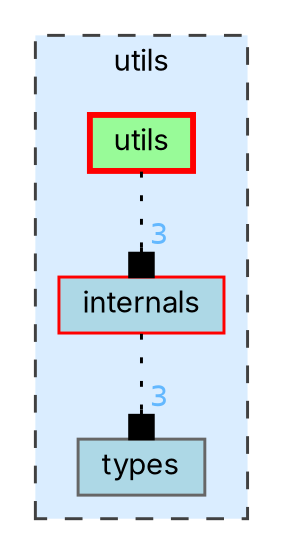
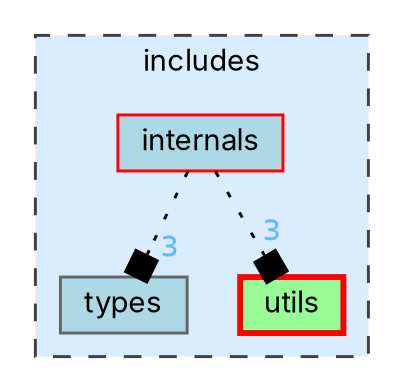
cluster "utils": label "utils" -> "includes"
edge "utils" -> "internals": reversed
